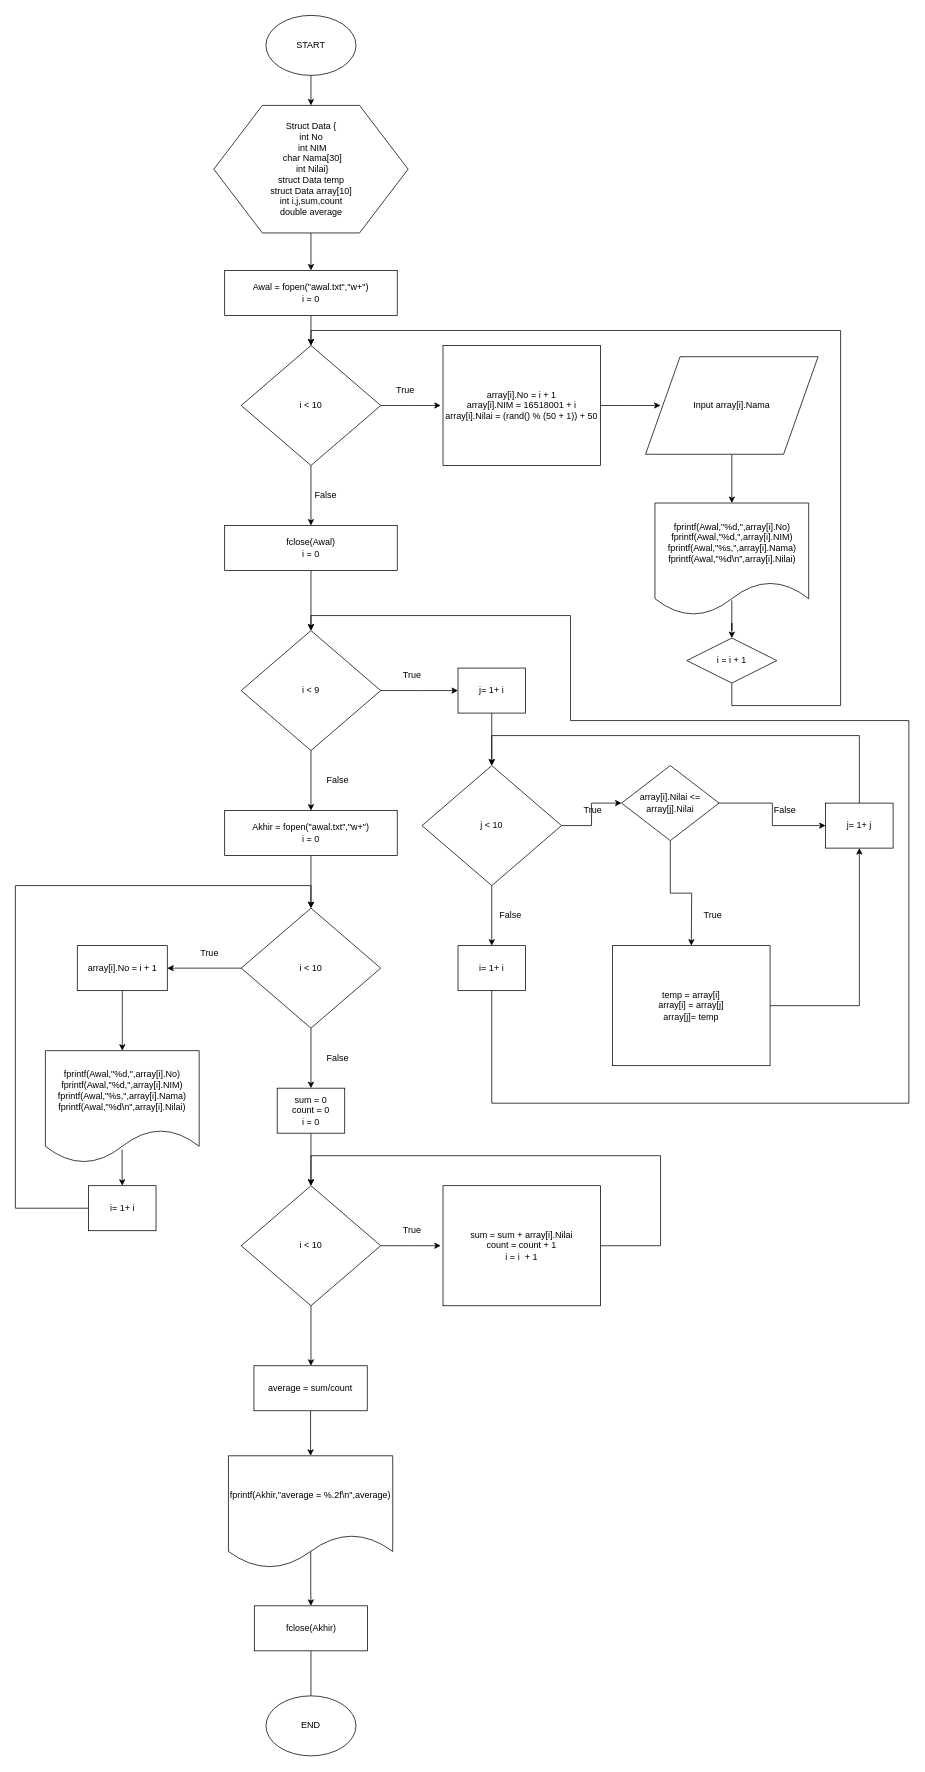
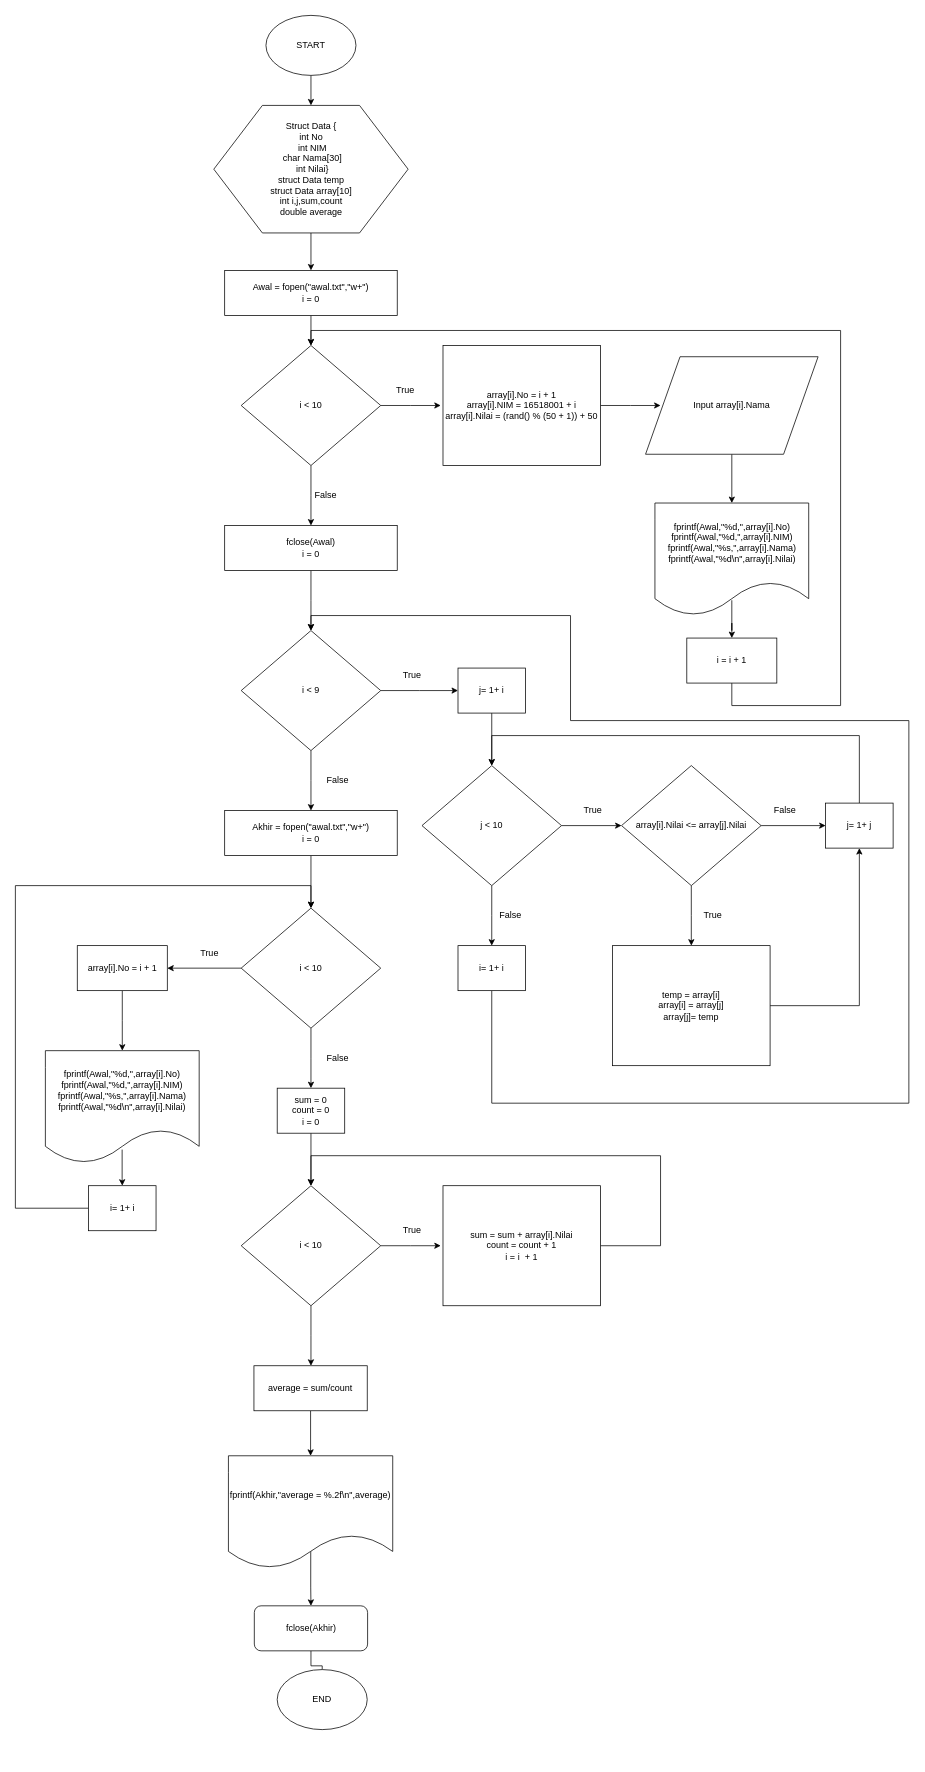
node "i = i + 1": shape diamond -> rectangle
node "array[i].Nilai <= array[j].Nilai": size 98x75 -> 140x120
node "fclose(Akhir)": shape rectangle -> rounded rectangle
node "END": moved (311, 1725) -> (322, 1699)
